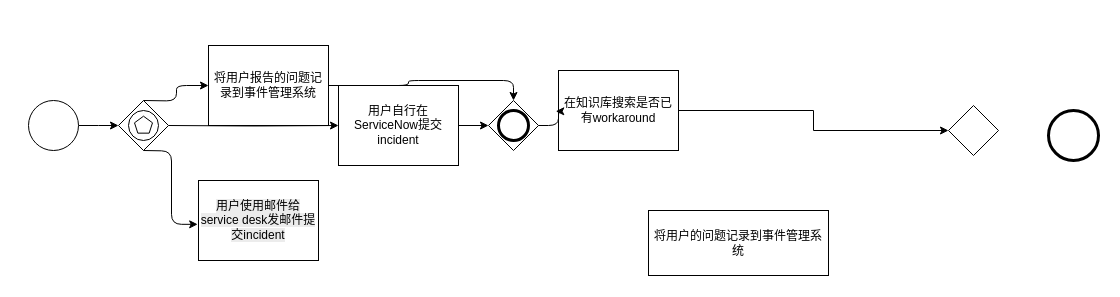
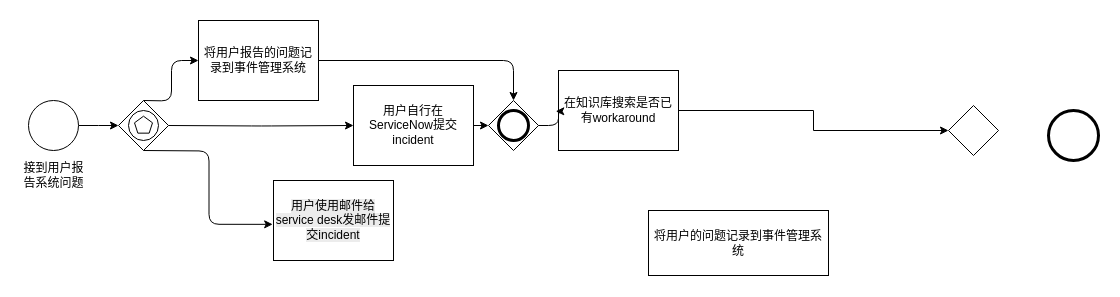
node "将用户报告的问题记录到事件管理系统": moved (269, 86) -> (259, 61)
node "用户自行在ServiceNow提交incident": moved (399, 126) -> (414, 126)
node "接到用户报告系统问题": added
node "用户使用邮件给service desk发邮件提交incident": moved (259, 221) -> (334, 221)
